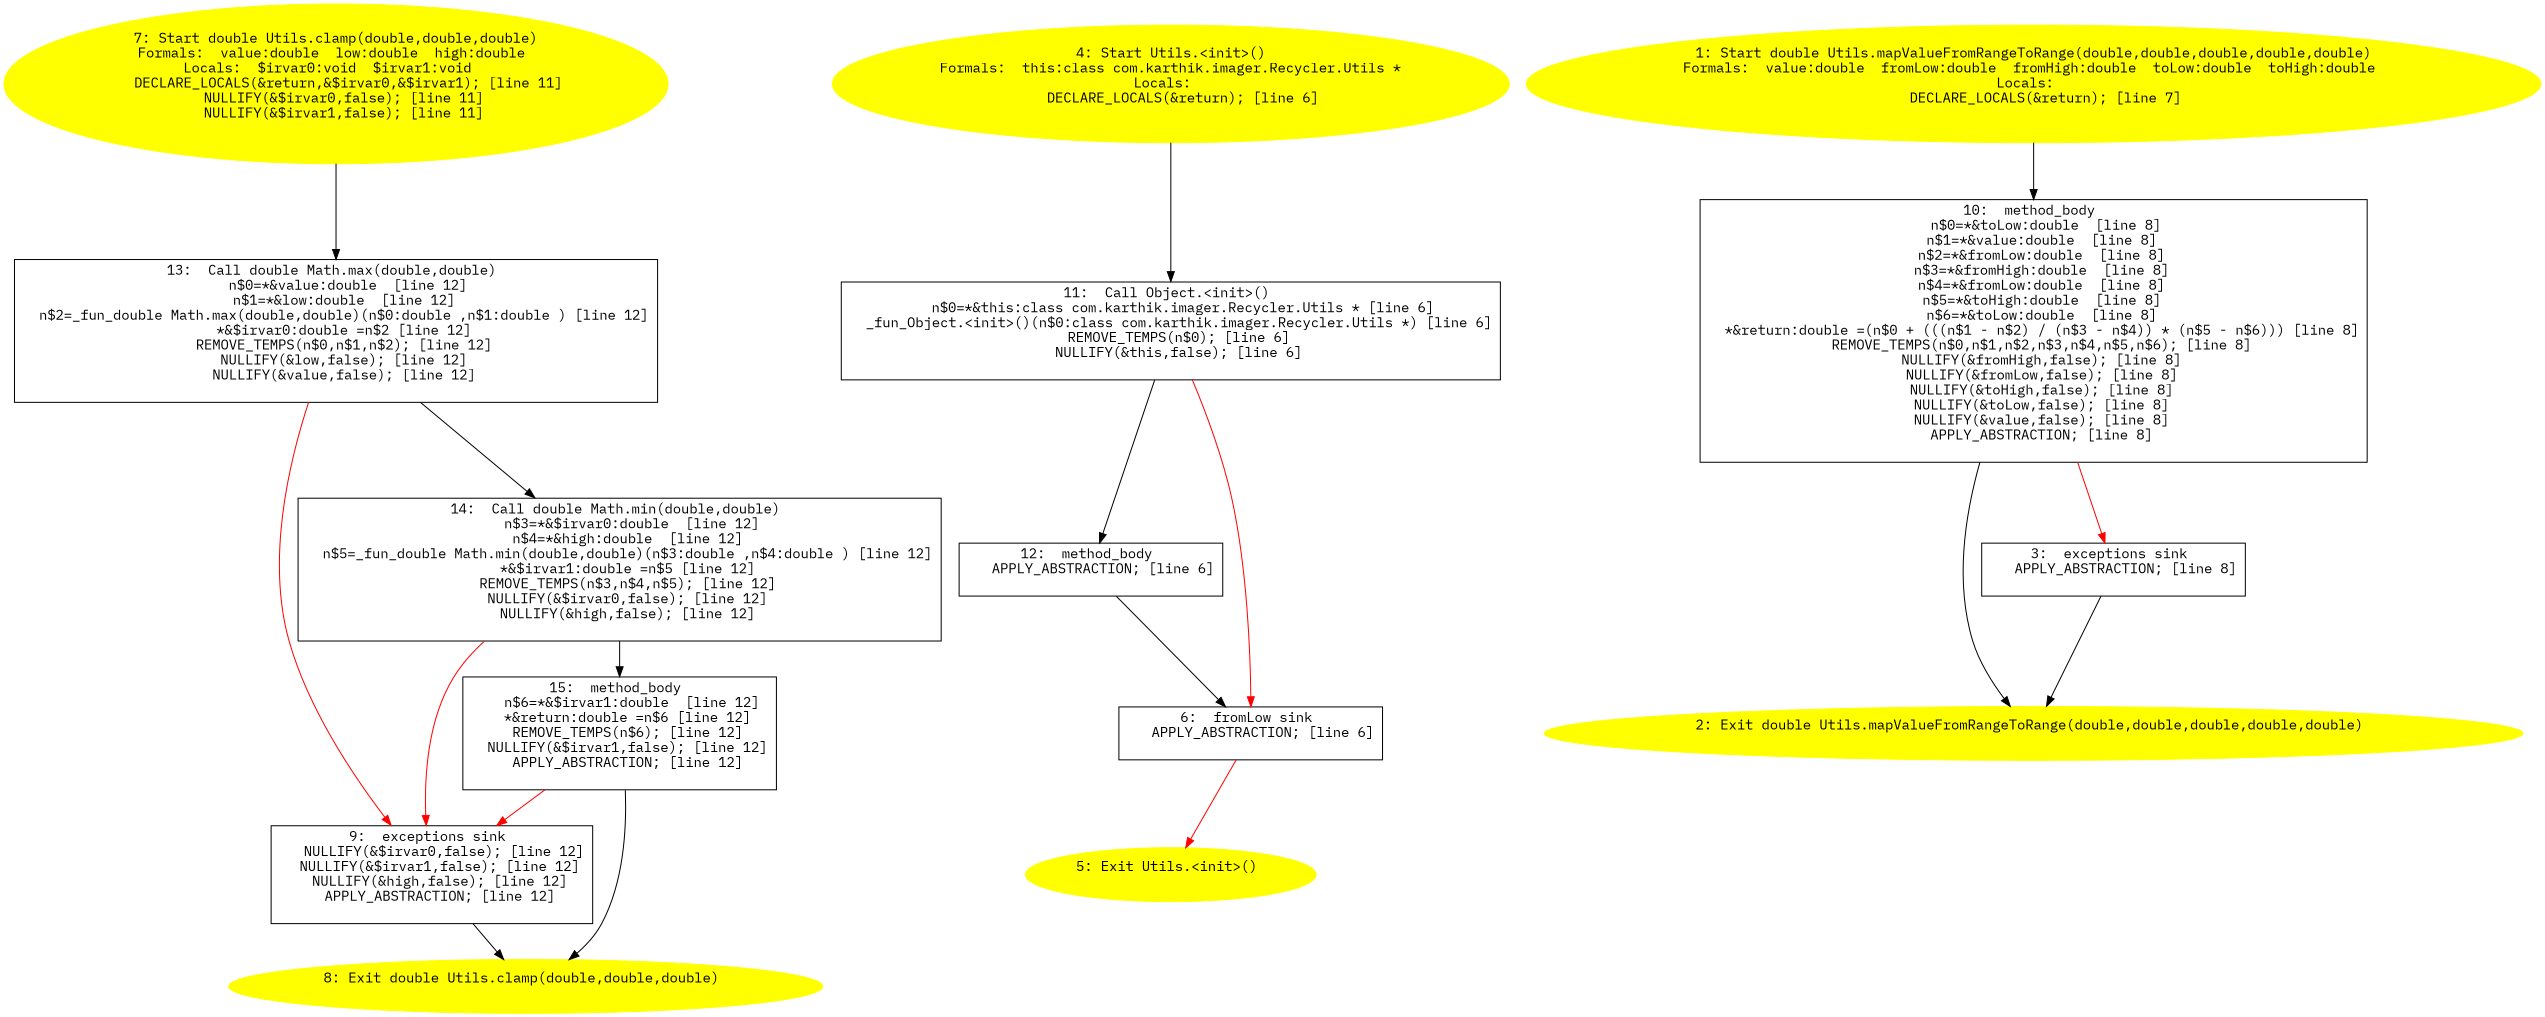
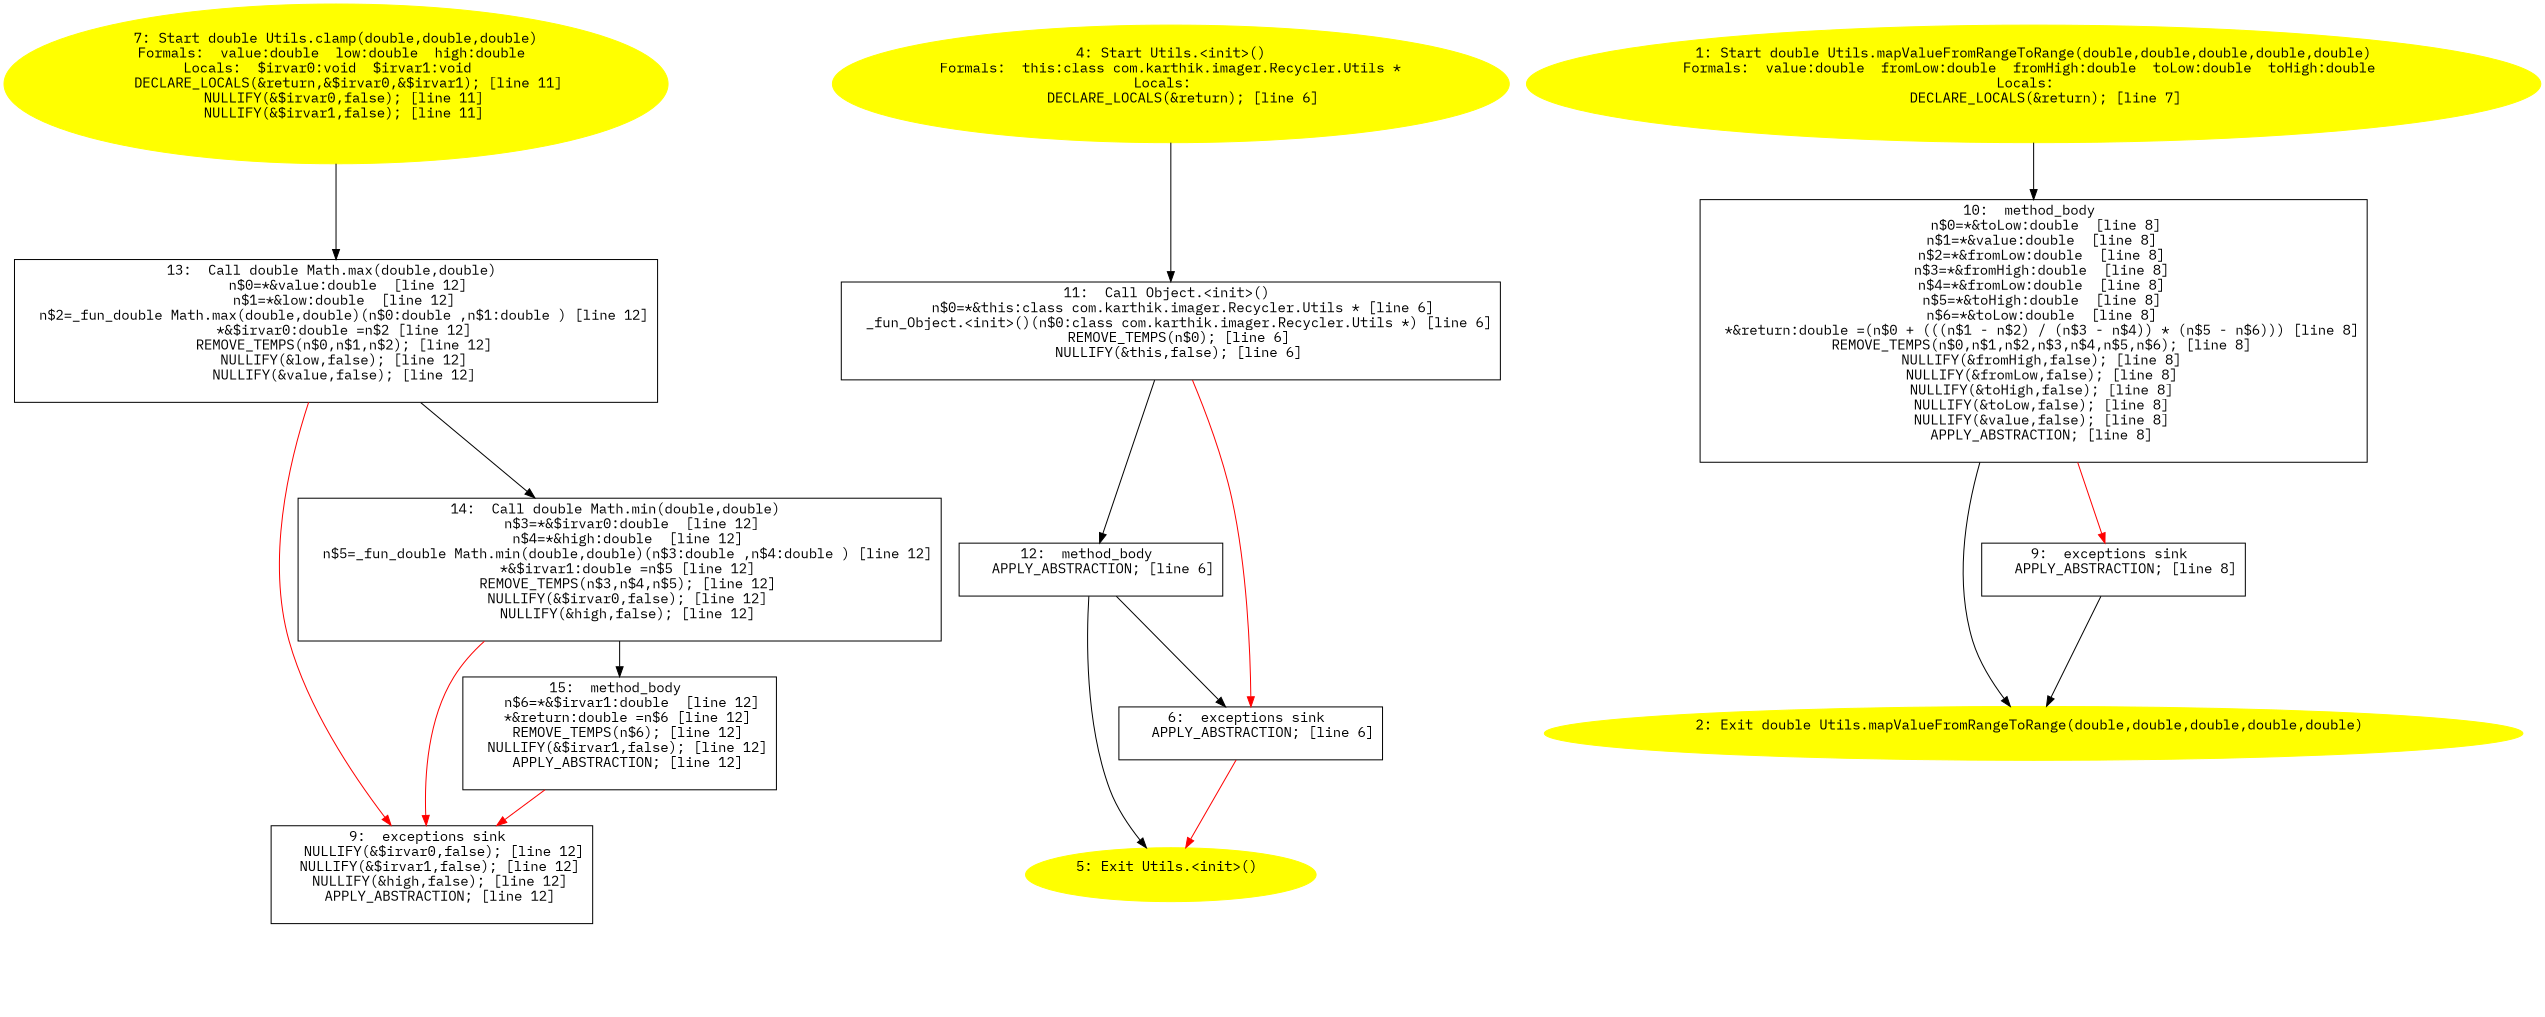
node "3:  exceptions sink APPLY_ABSTRACTION; [line 8]": label "3:  exceptions sink APPLY_ABSTRACTION; [line 8]" -> "9:  exceptions sink APPLY_ABSTRACTION; [line 8]"
edge "12:  method_body APPLY_ABSTRACTION; [line 6]" -> "5: Exit Utils.<init>()": added
node "6:  fromLow sink APPLY_ABSTRACTION; [line 6]": label "6:  fromLow sink APPLY_ABSTRACTION; [line 6]" -> "6:  exceptions sink APPLY_ABSTRACTION; [line 6]"
node "8: Exit double Utils.clamp(double,double,double)": removed
